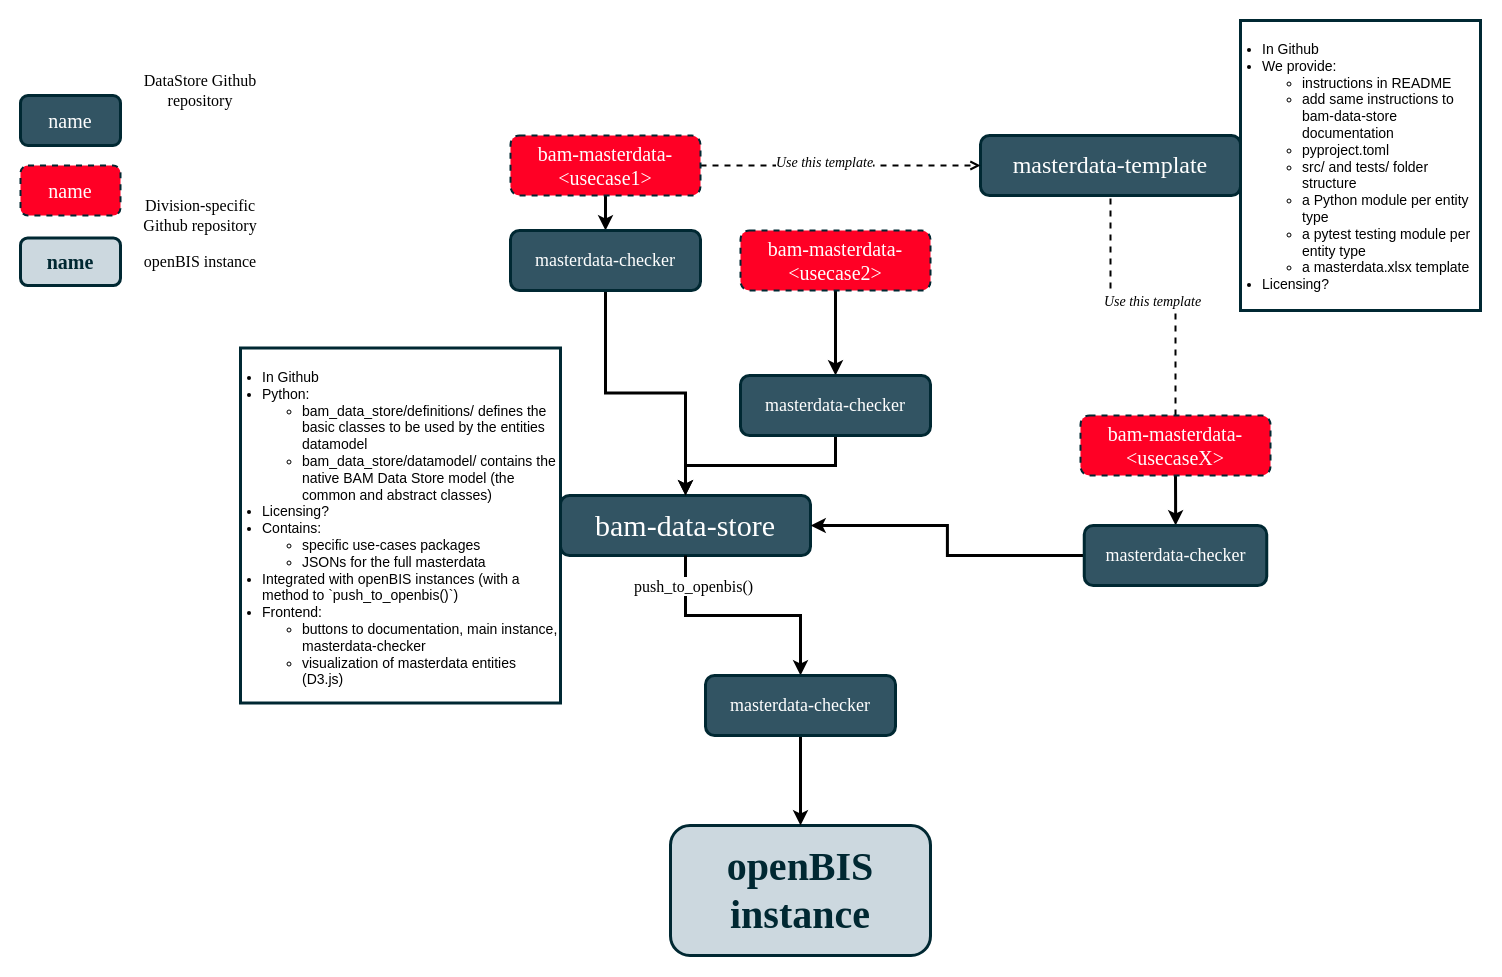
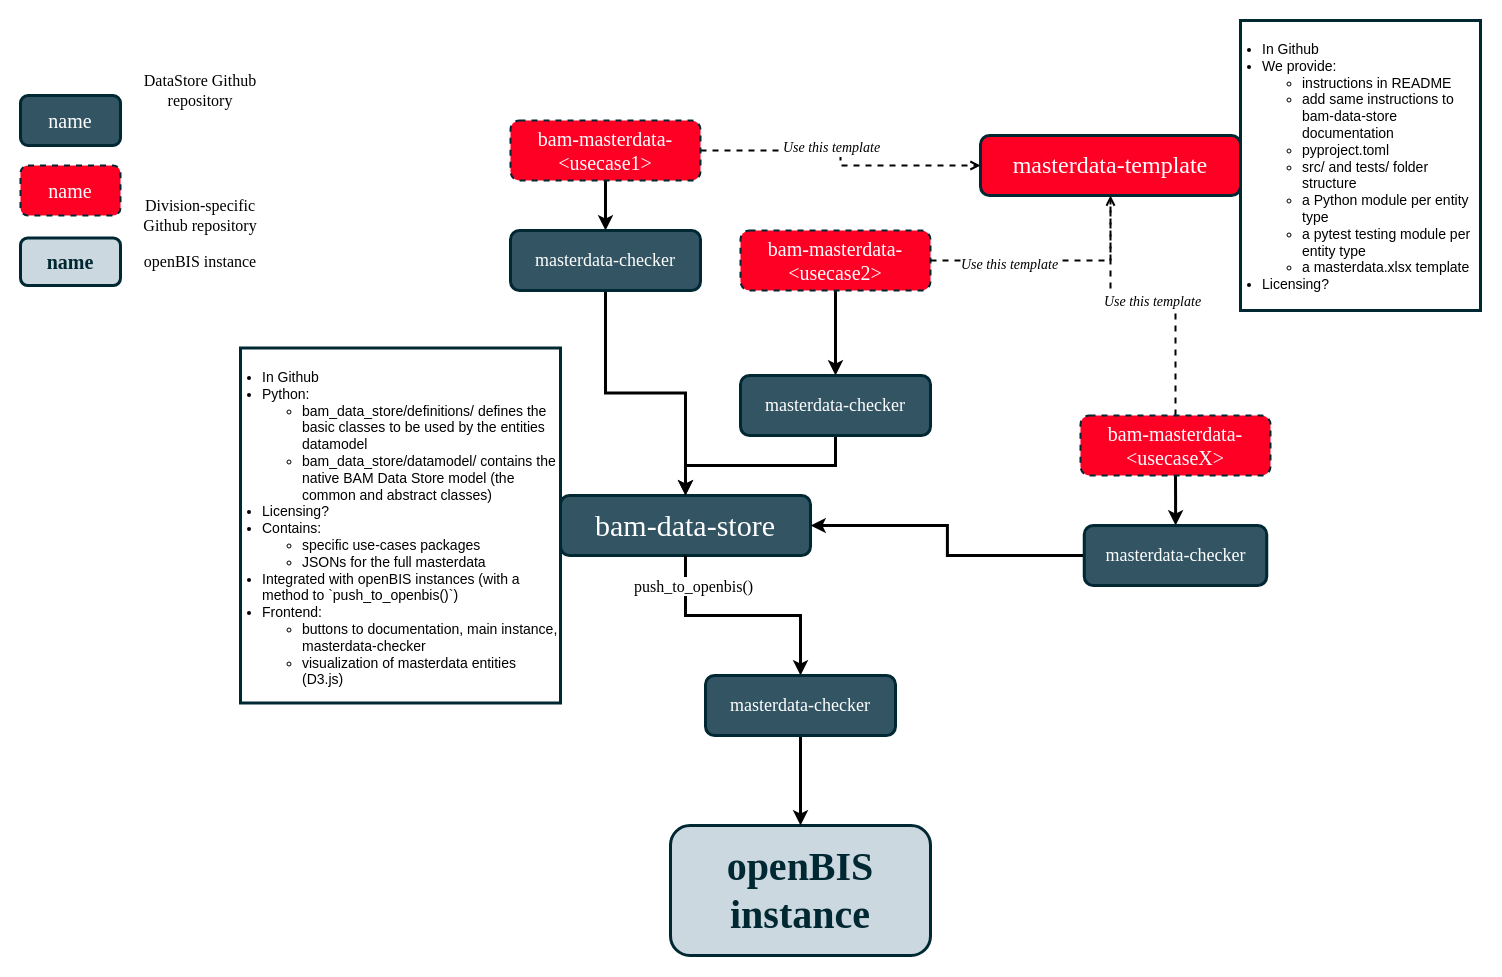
node "bam-masterdata-<usecase1>": moved (606, 166) -> (606, 151)
node "masterdata-template": fillcolor #325463 -> #ff0025
edge "bam-masterdata-<usecase2>" -> "masterdata-template": added, label "Use this template"
